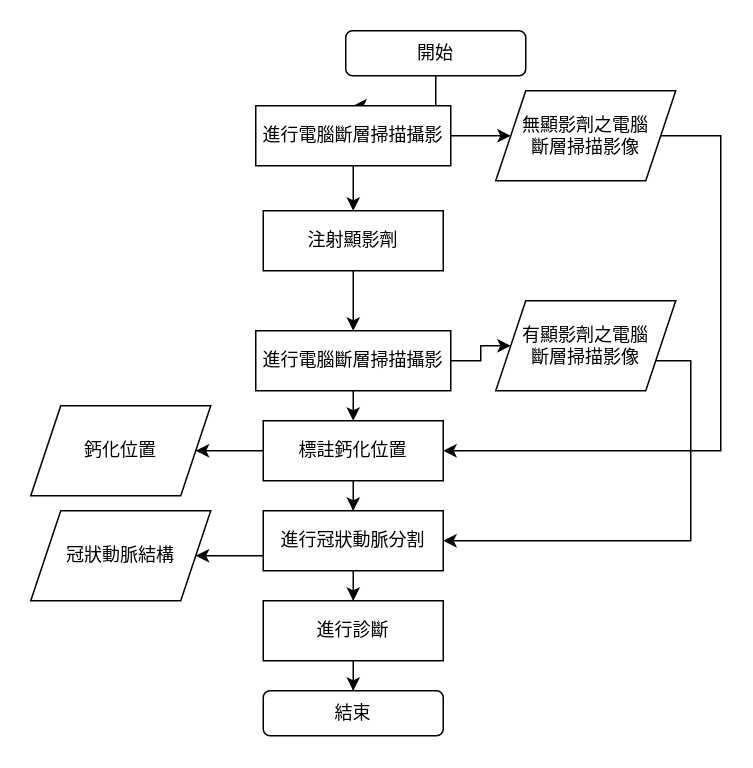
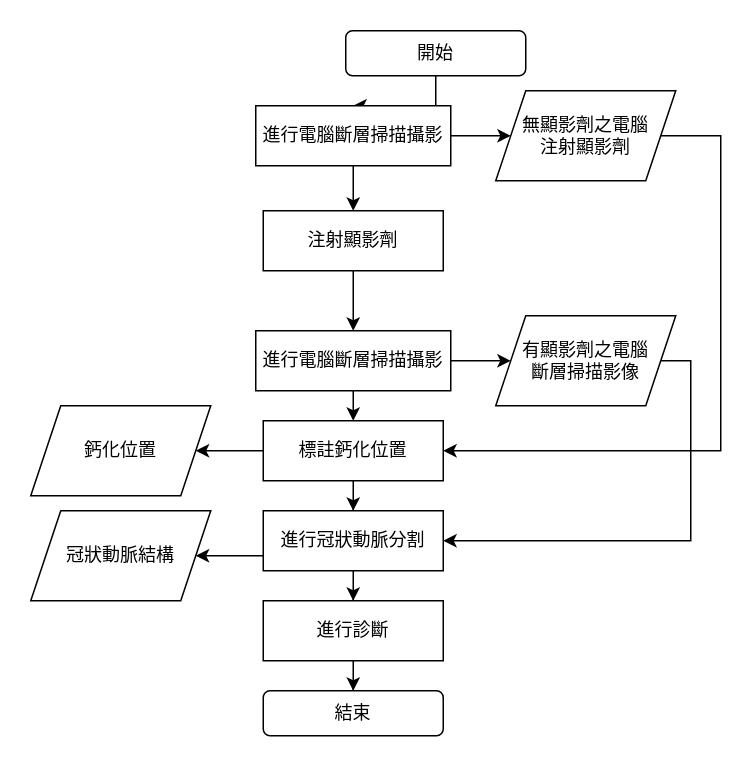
node "無顯影劑之電腦 斷層掃描影像": label "無顯影劑之電腦 斷層掃描影像" -> "無顯影劑之電腦 注射顯影劑"
node "有顯影劑之電腦 斷層掃描影像": moved (586, 346) -> (586, 361)
